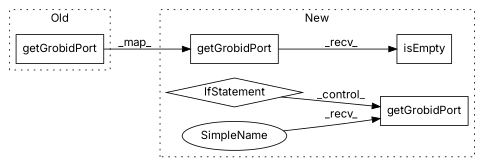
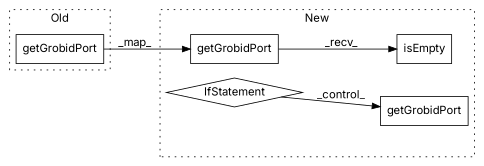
node "SimpleName": removed
